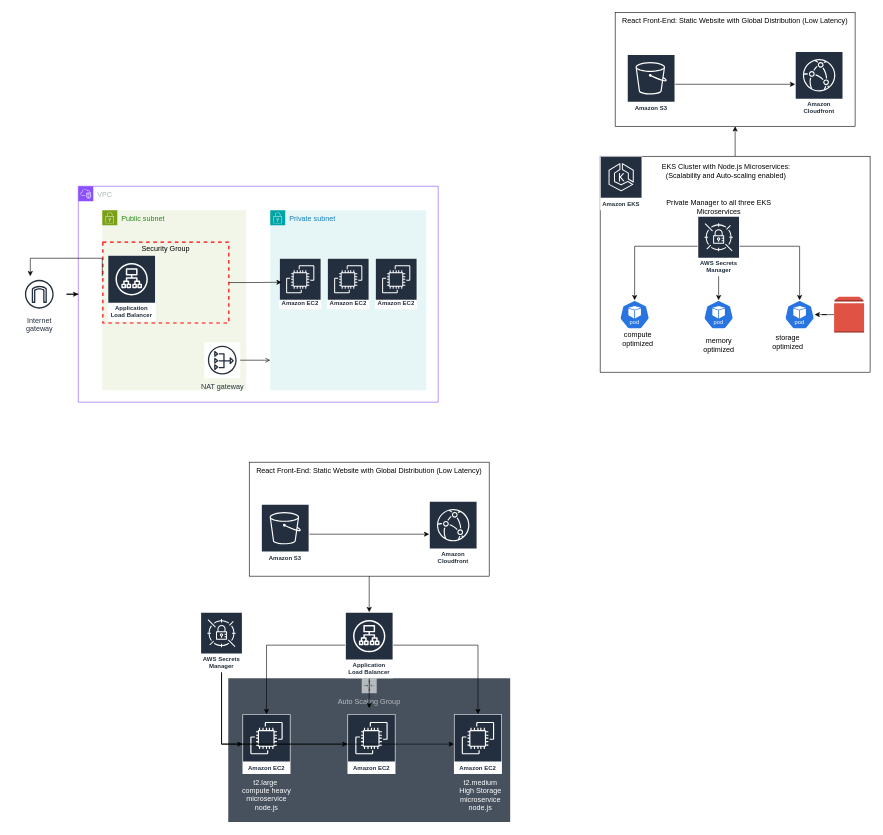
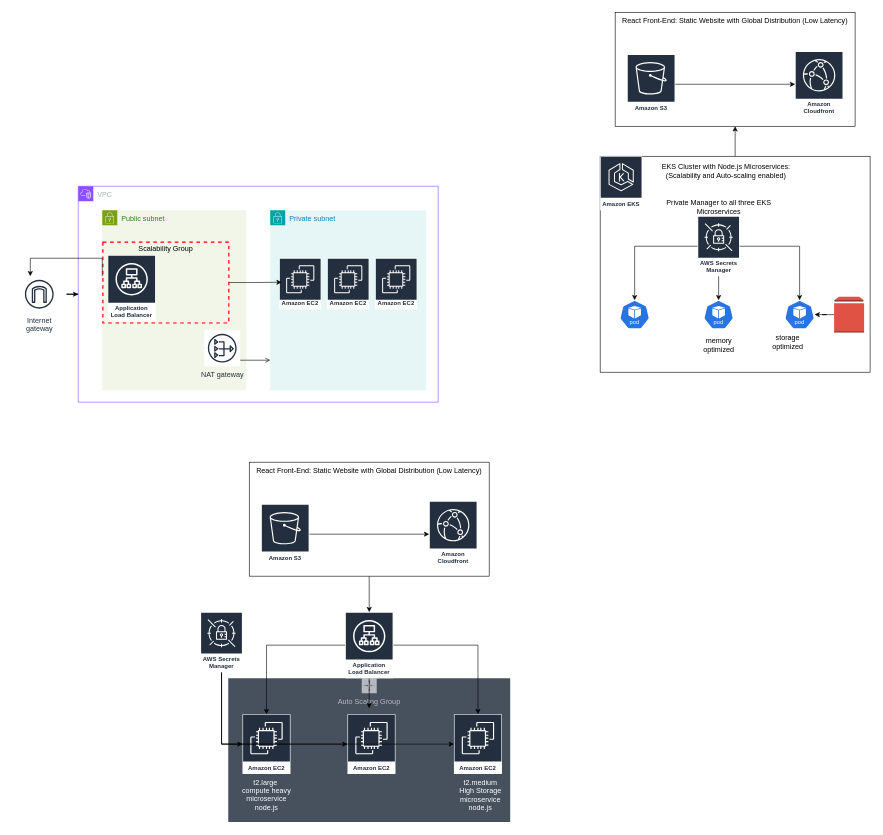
node "Security Group": label "Security Group" -> "Scalability Group"
node "compute optimized": removed
node "NAT gateway": moved (222, 360) -> (222, 348)
